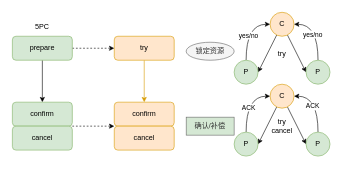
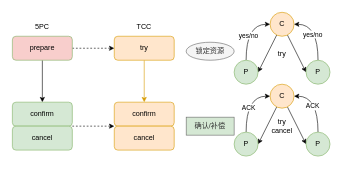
node "TCC": added
node "prepare": fillcolor #d5e8d4 -> #f8cecc
